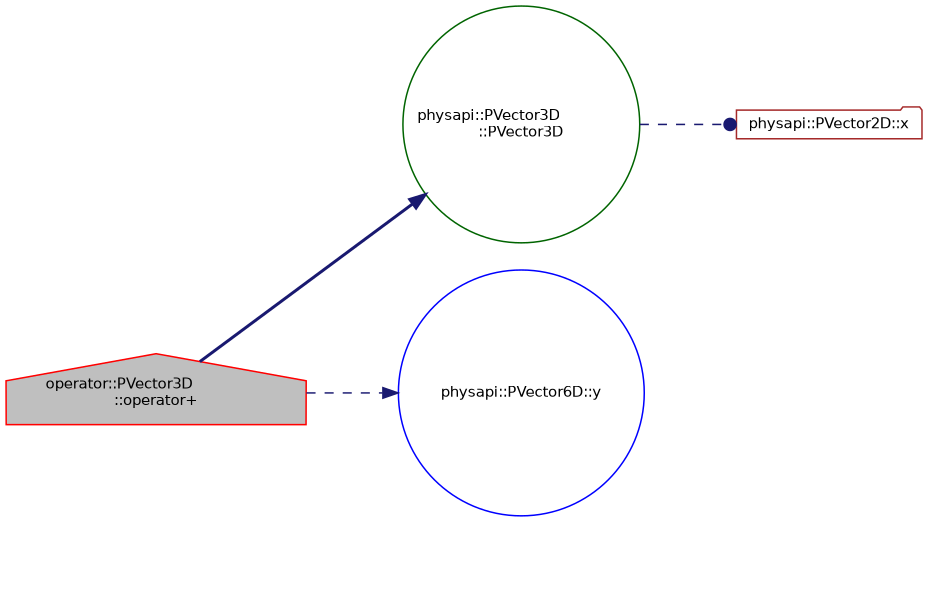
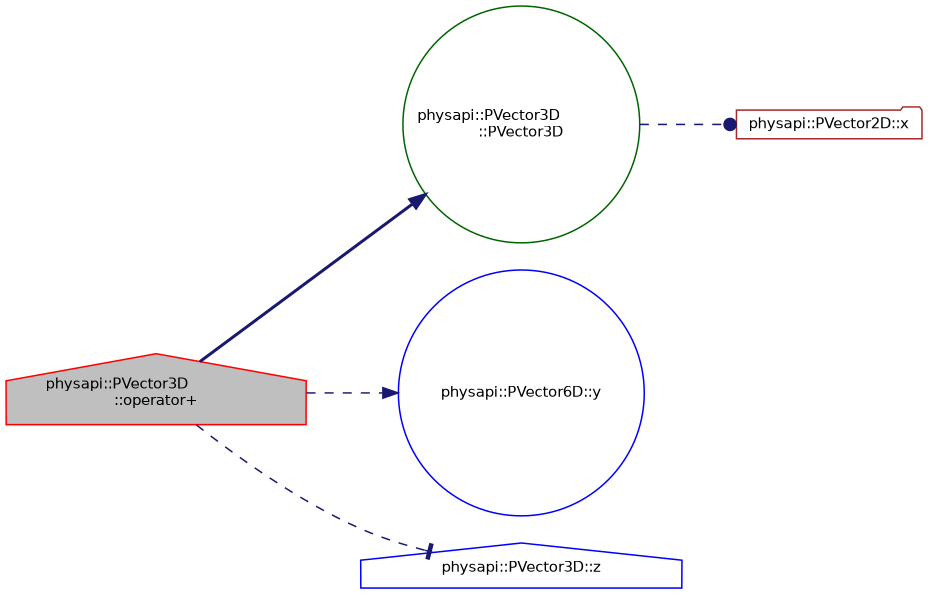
node "operator::PVector3D ::operator+": label "operator::PVector3D ::operator+" -> "physapi::PVector3D ::operator+"
node "physapi::PVector3D::z": added
